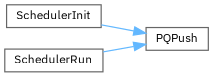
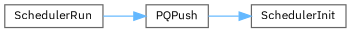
edge "SchedulerInit" -> "PQPush": reversed
